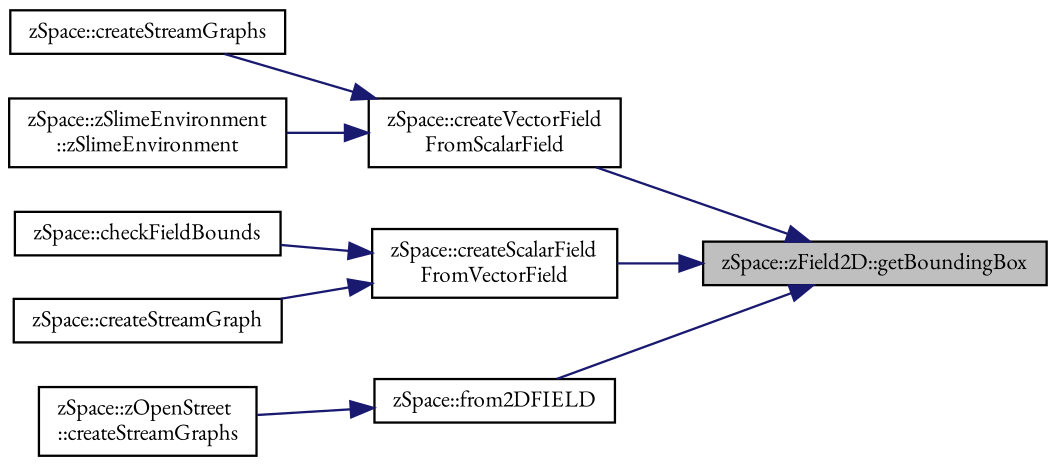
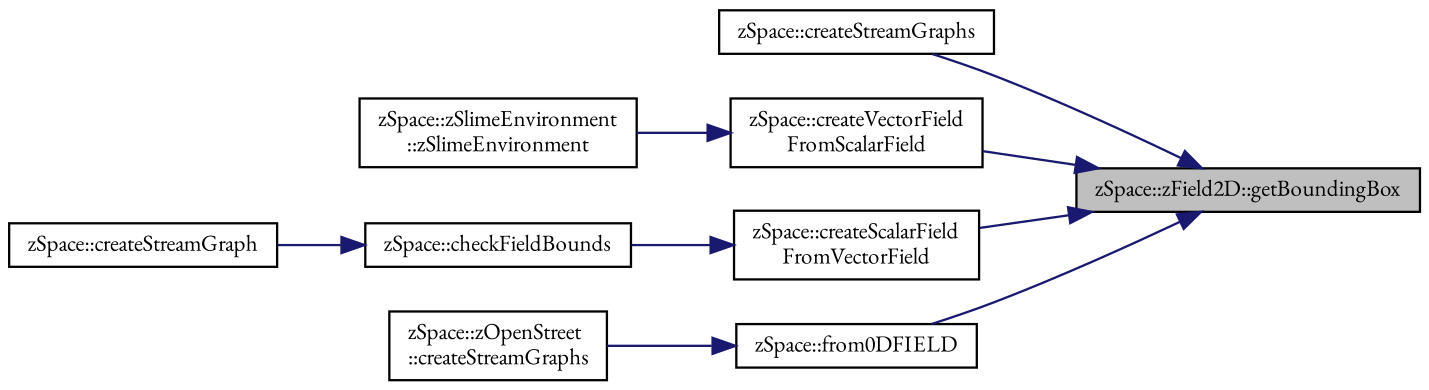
edge "zSpace::createStreamGraphs" -> "zSpace::createVectorField FromScalarField": now "zSpace::createStreamGraphs" -> "zSpace::zField2D::getBoundingBox"
edge "zSpace::createStreamGraph" -> "zSpace::createScalarField FromVectorField": now "zSpace::createStreamGraph" -> "zSpace::checkFieldBounds"
node "zSpace::from2DFIELD": label "zSpace::from2DFIELD" -> "zSpace::from0DFIELD"
